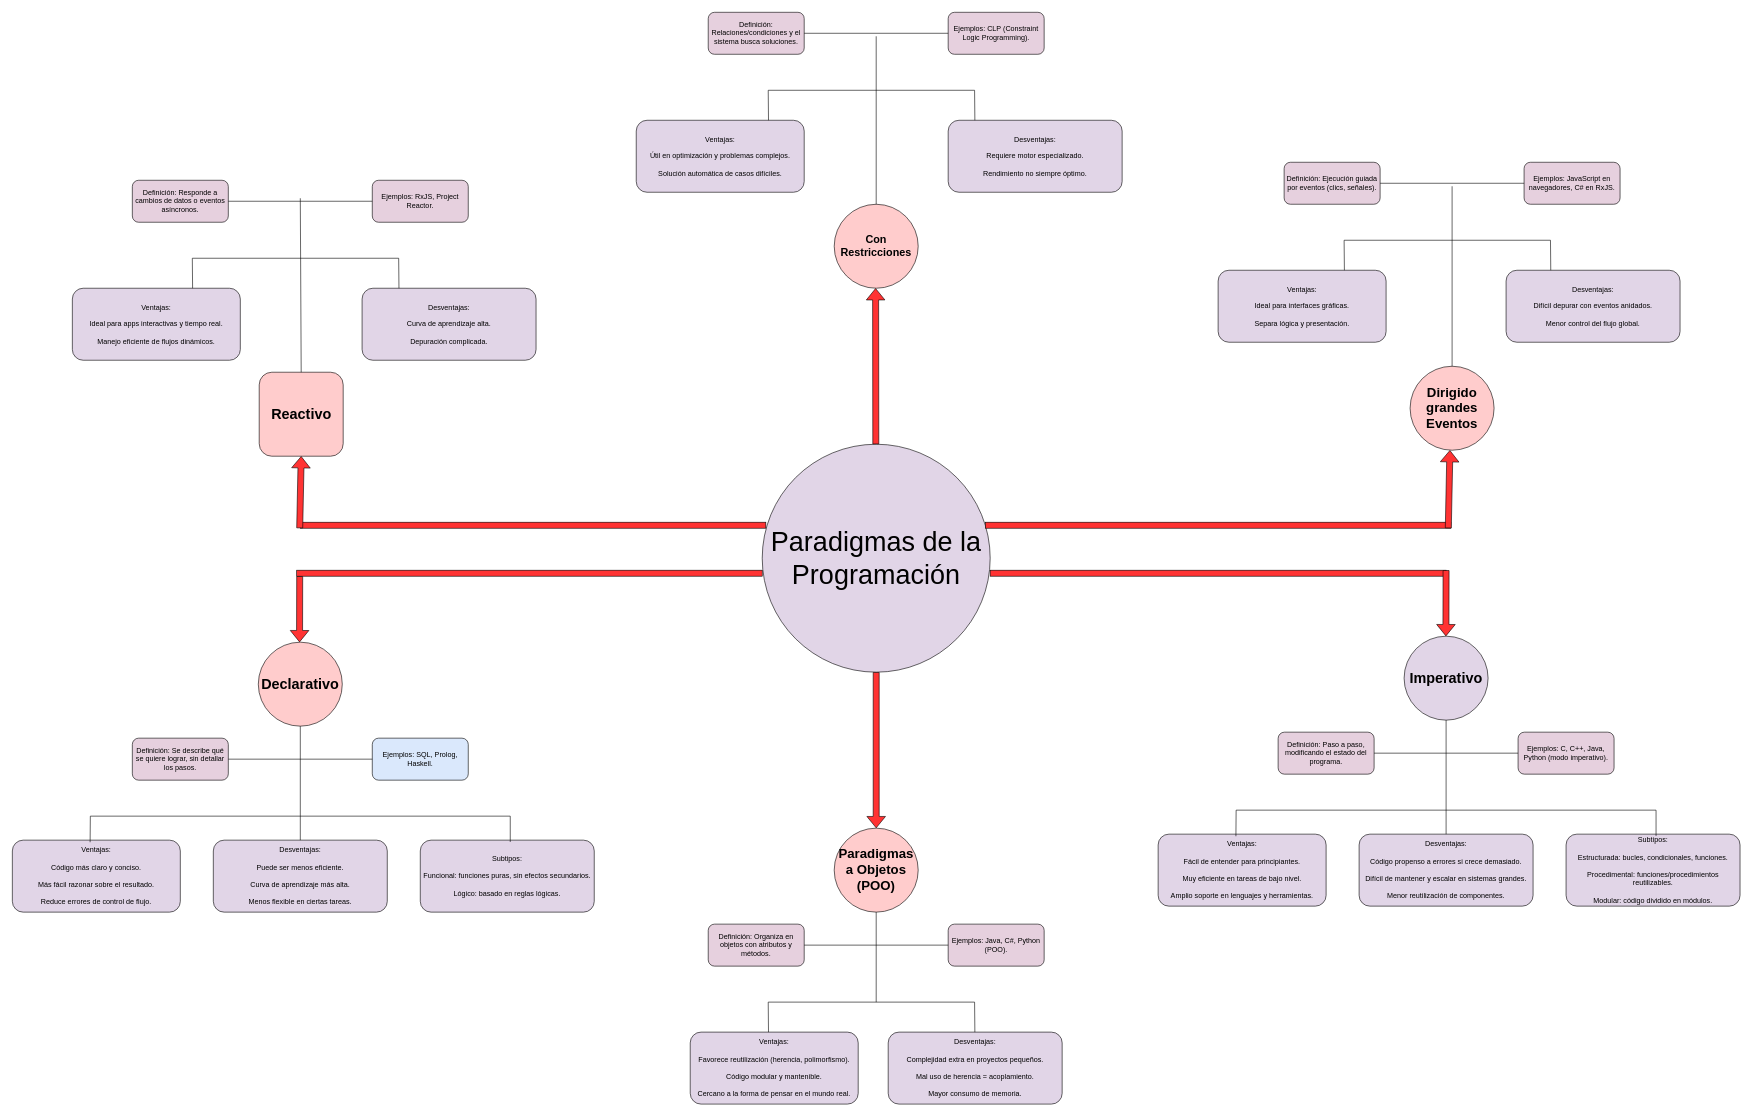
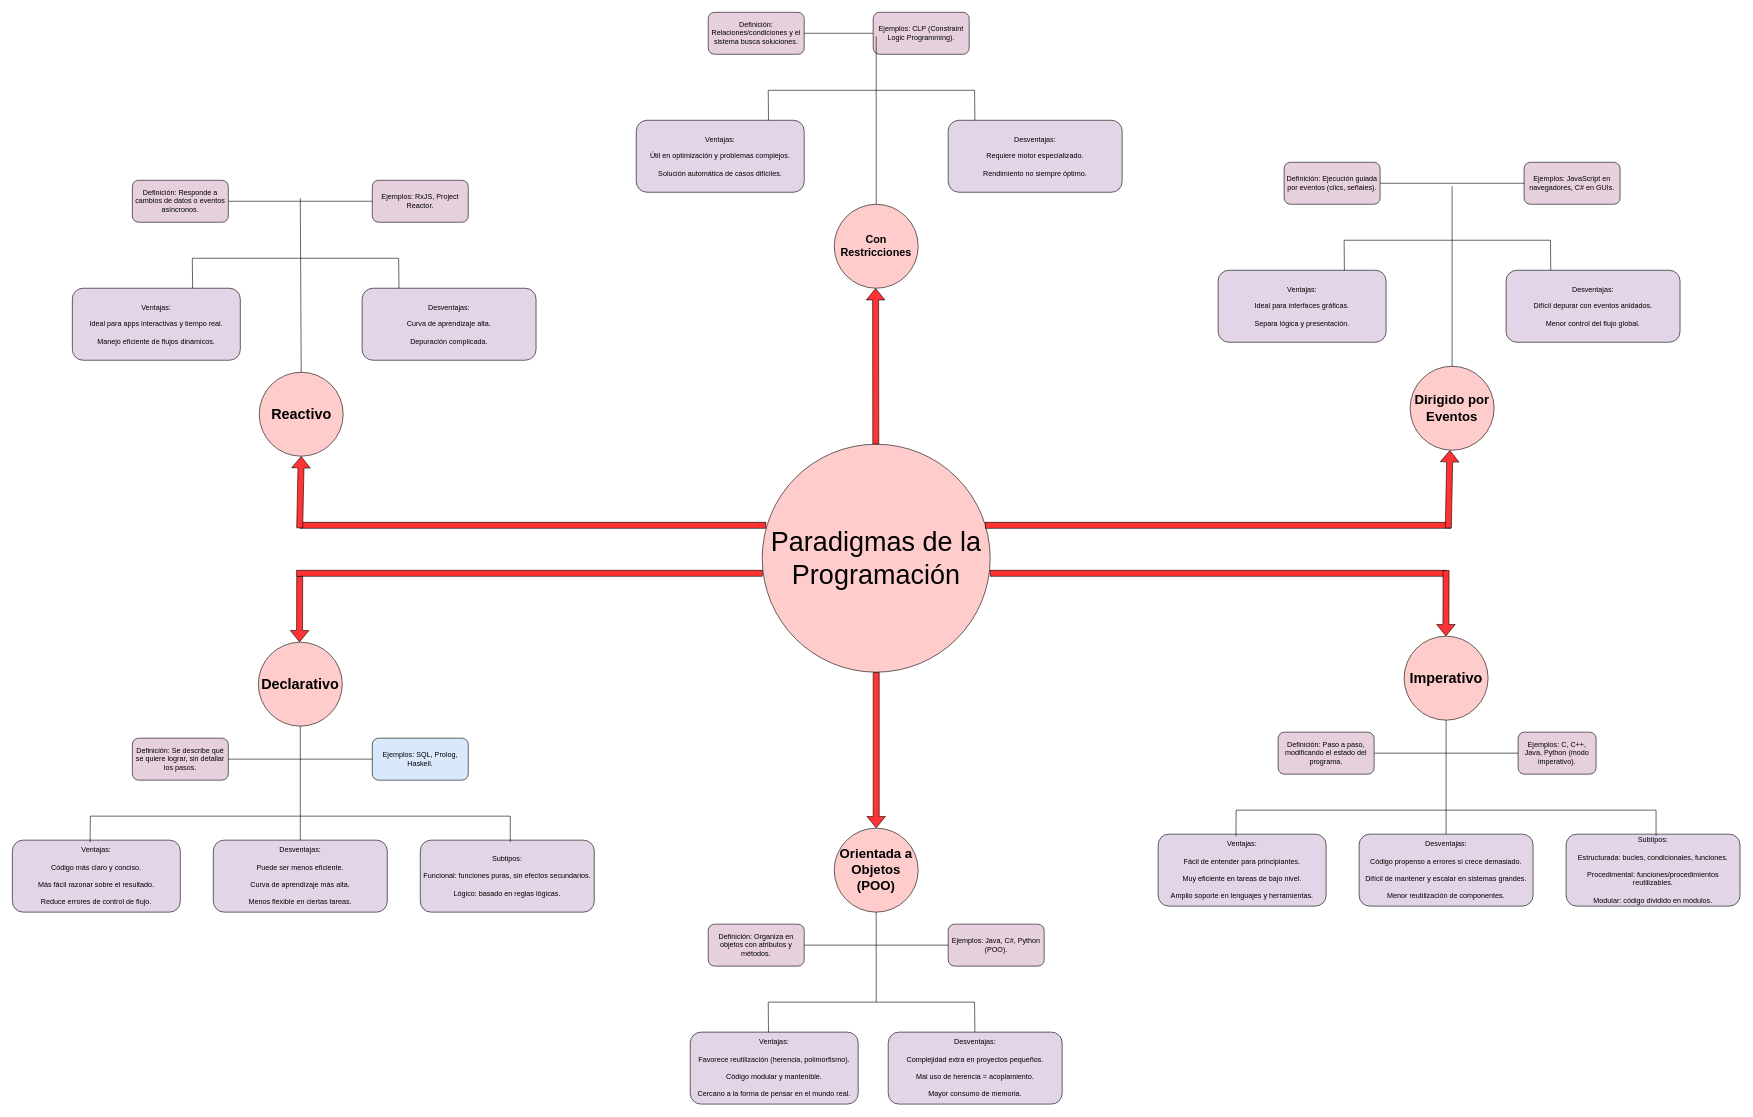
node "Ejemplos: CLP (Constraint Logic Programming).": moved (996, 33) -> (921, 33)
node "Ejemplos: JavaScript en navegadores, C# en RxJS.": label "Ejemplos: JavaScript en navegadores, C# en RxJS." -> "Ejemplos: JavaScript en navegadores, C# en GUIs."
node "Dirigido grandes Eventos": label "Dirigido grandes Eventos" -> "Dirigido por Eventos"
node "Reactivo": shape rounded rectangle -> ellipse
node "Paradigmas de la Programación": fillcolor #e1d5e7 -> #ffcccc
node "Imperativo": fillcolor #e1d5e7 -> #ffcccc
node "Ejemplos: C, C++, Java, Python (modo imperativo).": size 96x42 -> 78x42
node "Paradigmas a Objetos (POO)": label "Paradigmas a Objetos (POO)" -> "Orientada a Objetos (POO)"
